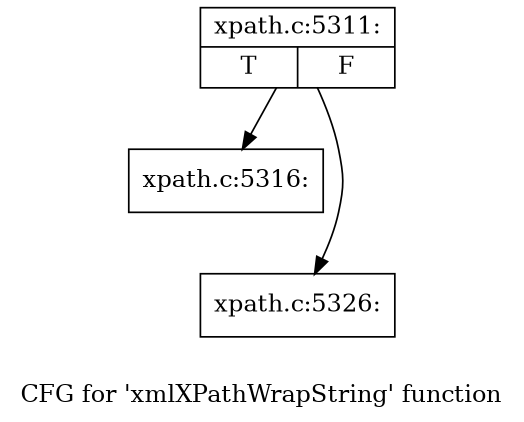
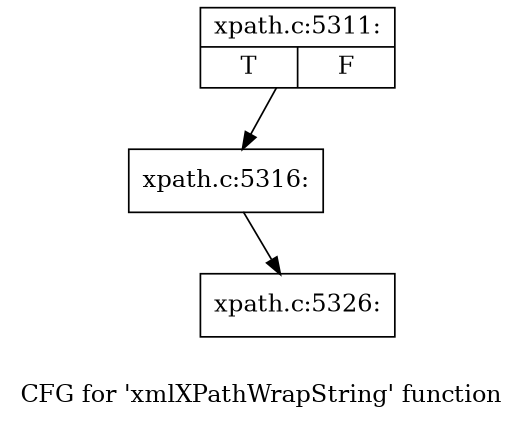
edge "xpath.c:5311:" -> "xpath.c:5326:": now "xpath.c:5316:" -> "xpath.c:5326:"
